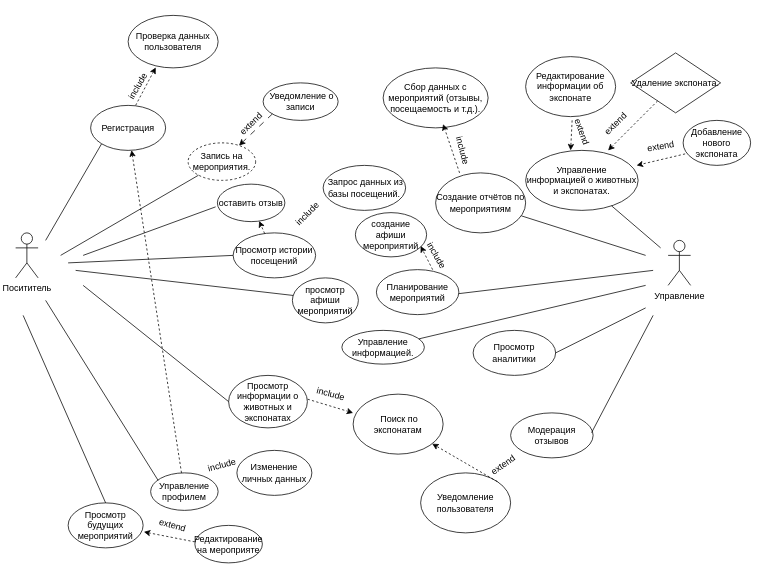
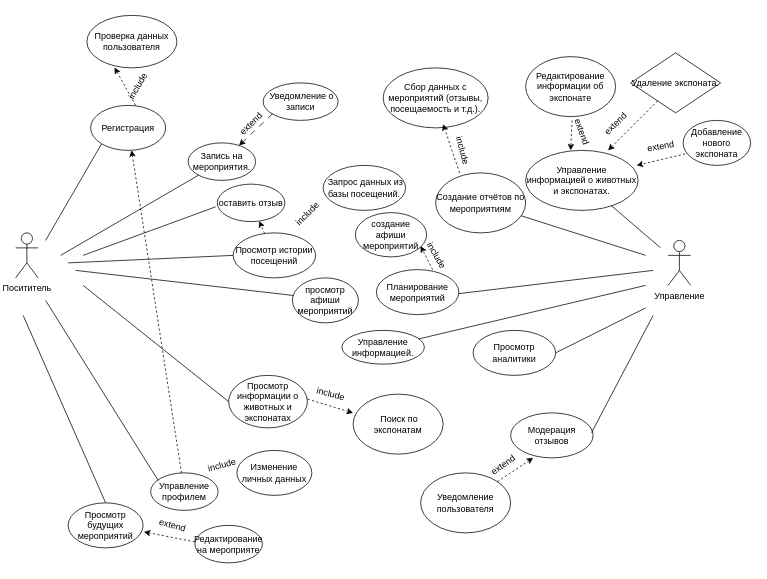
node "Проверка данных пользователя": moved (173, 42) -> (132, 42)
node "Запись на мероприятия.": style dashed -> solid
edge "Уведомление пользователя" -> "Поиск по экспонатам": now "Уведомление пользователя" -> "Модерация отзывов"
